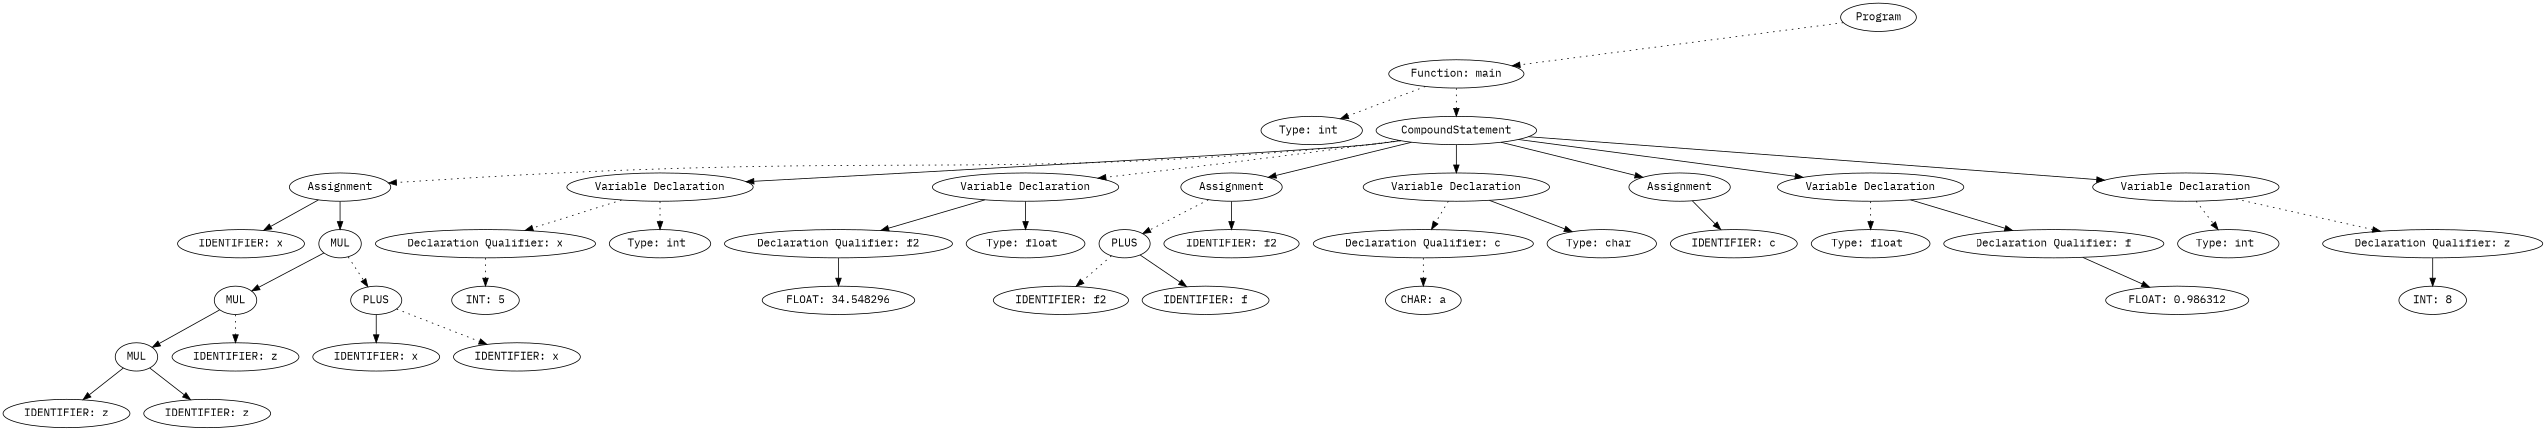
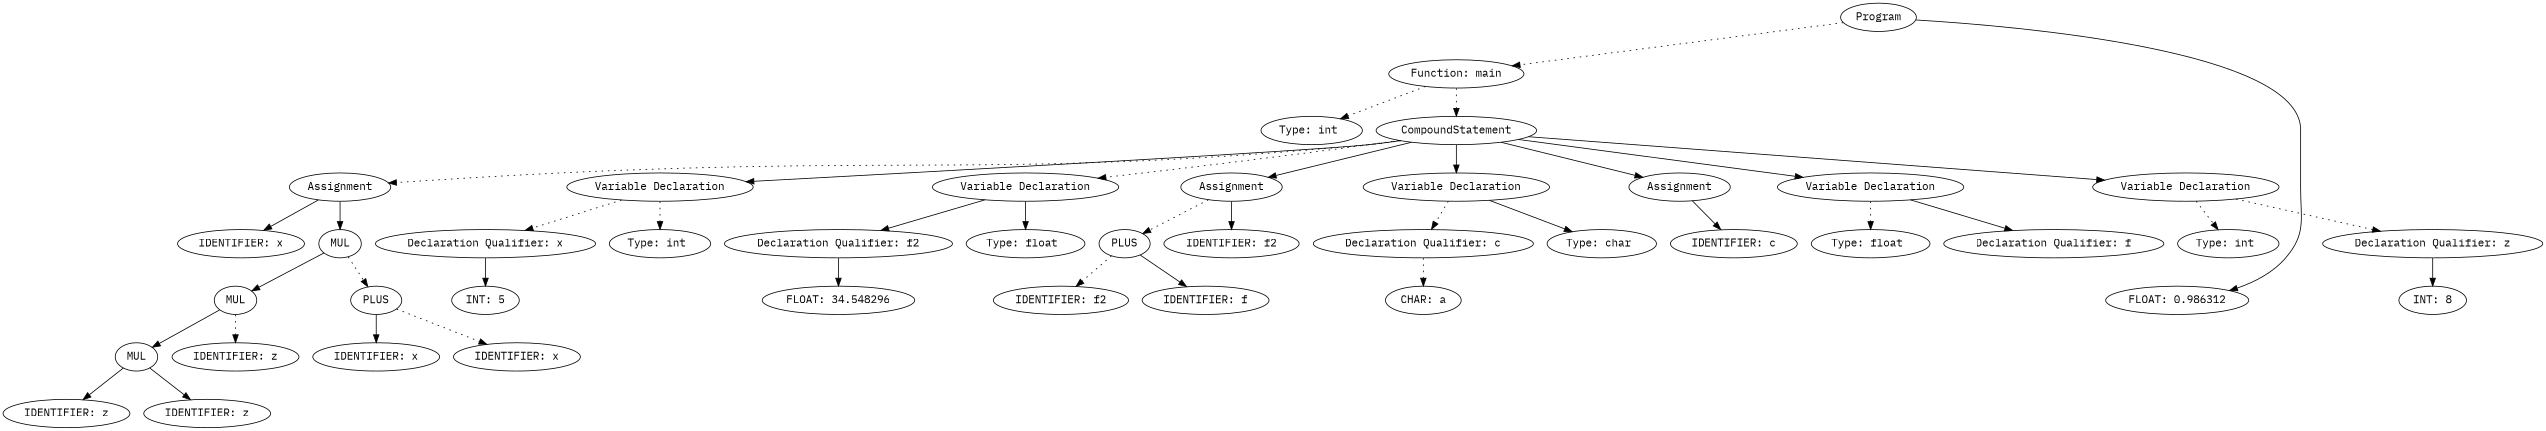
edge "Declaration Qualifier: x" -> "INT: 5": style dotted -> solid
edge "Declaration Qualifier: f" -> "FLOAT: 0.986312": now "Program" -> "FLOAT: 0.986312"
